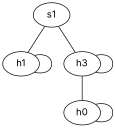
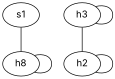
edge "s1" -- "h3": removed
node "h1": label "h1" -> "h8"
node "h0": label "h0" -> "h2"
